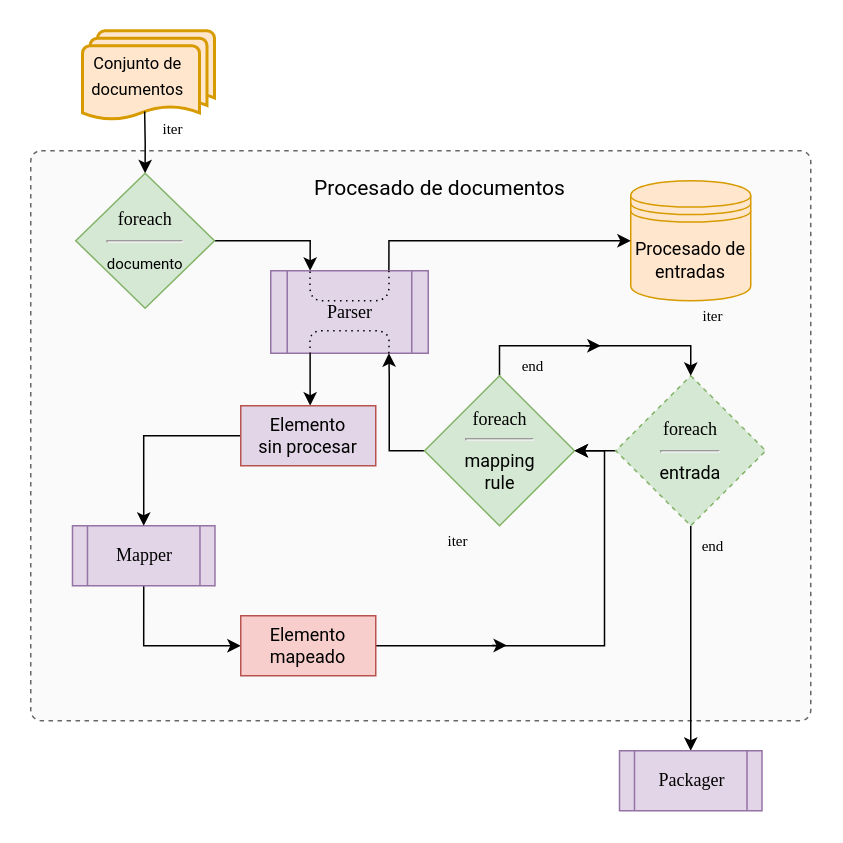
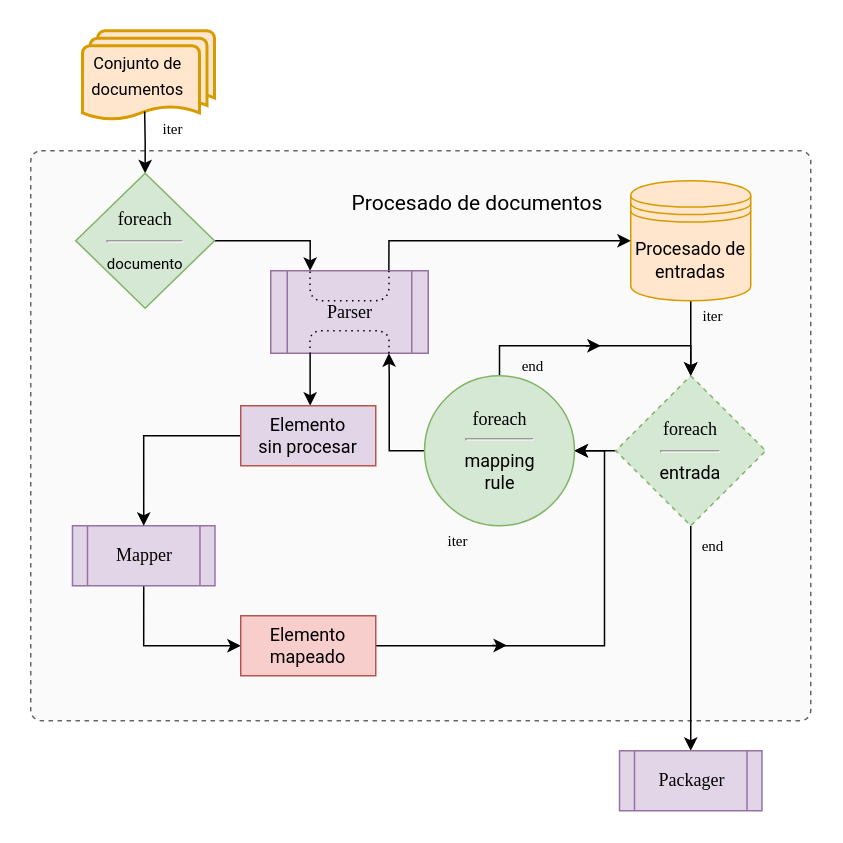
node "Procesado de documentos": moved (440, 188) -> (477, 203)
edge "Procesado de entradas" -> "foreach entrada": added
node "foreach mapping rule": shape diamond -> ellipse
